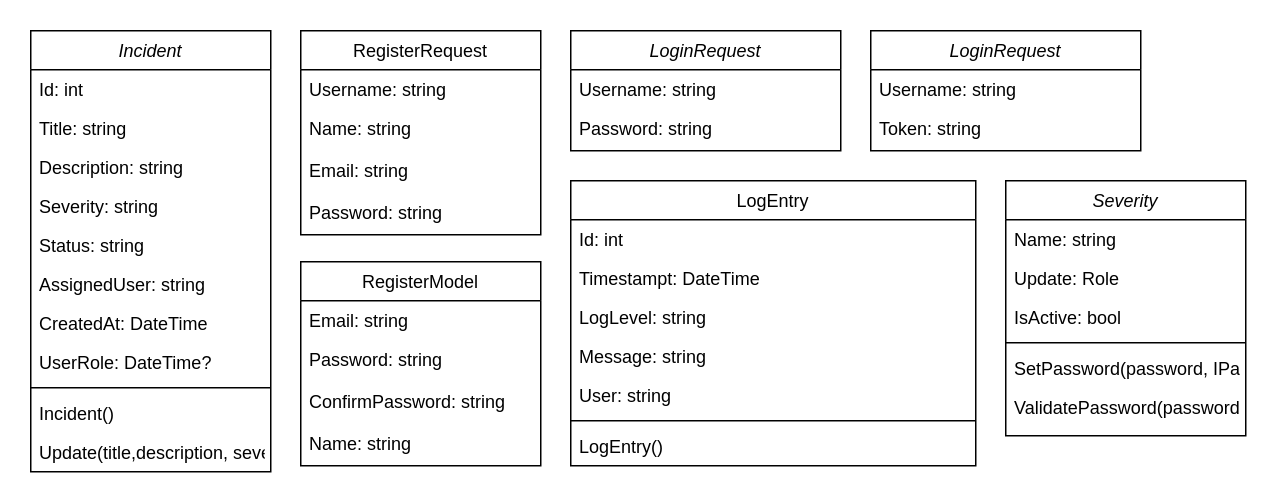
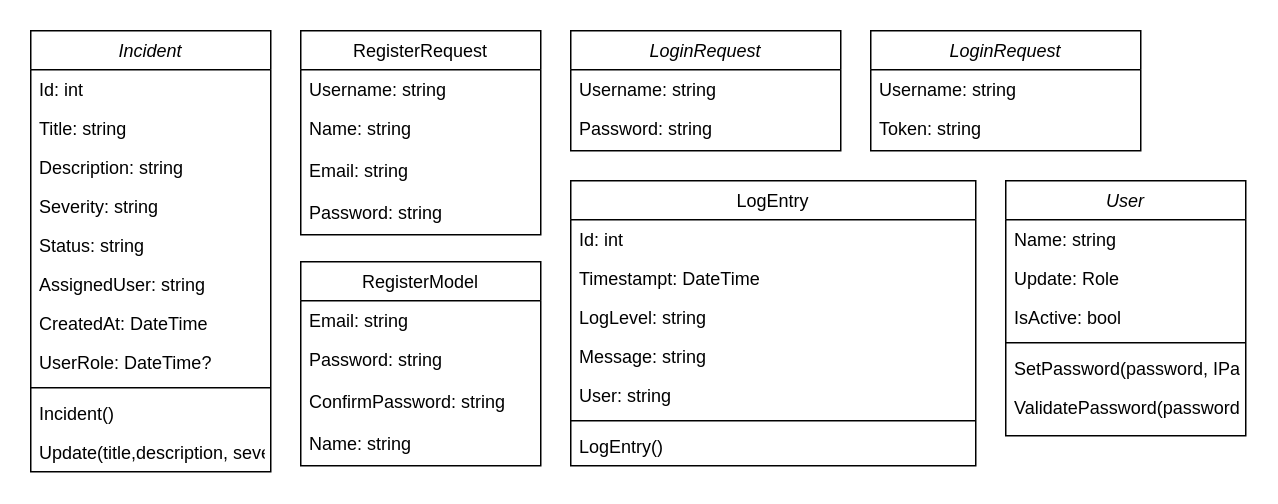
node "Severity": label "Severity" -> "User"
